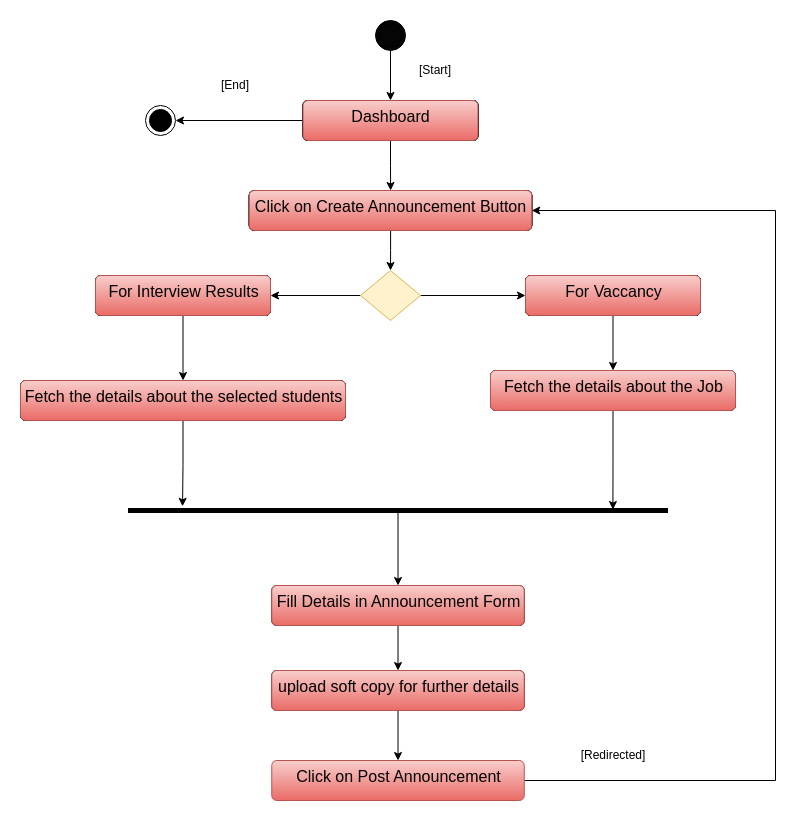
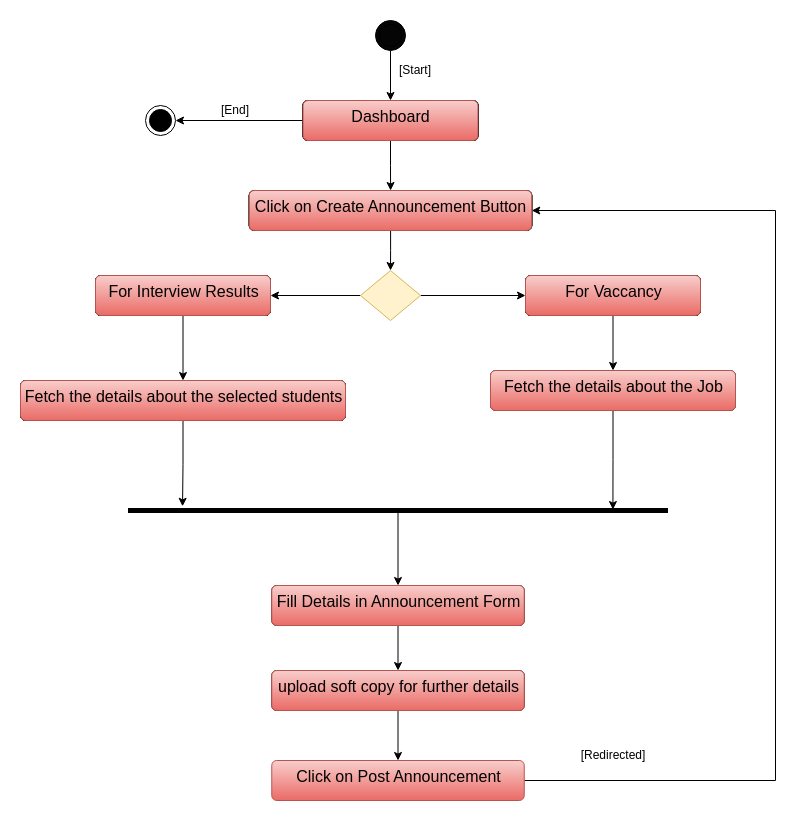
node "[Start]": moved (436, 71) -> (416, 71)
node "[End]": moved (236, 86) -> (236, 111)
